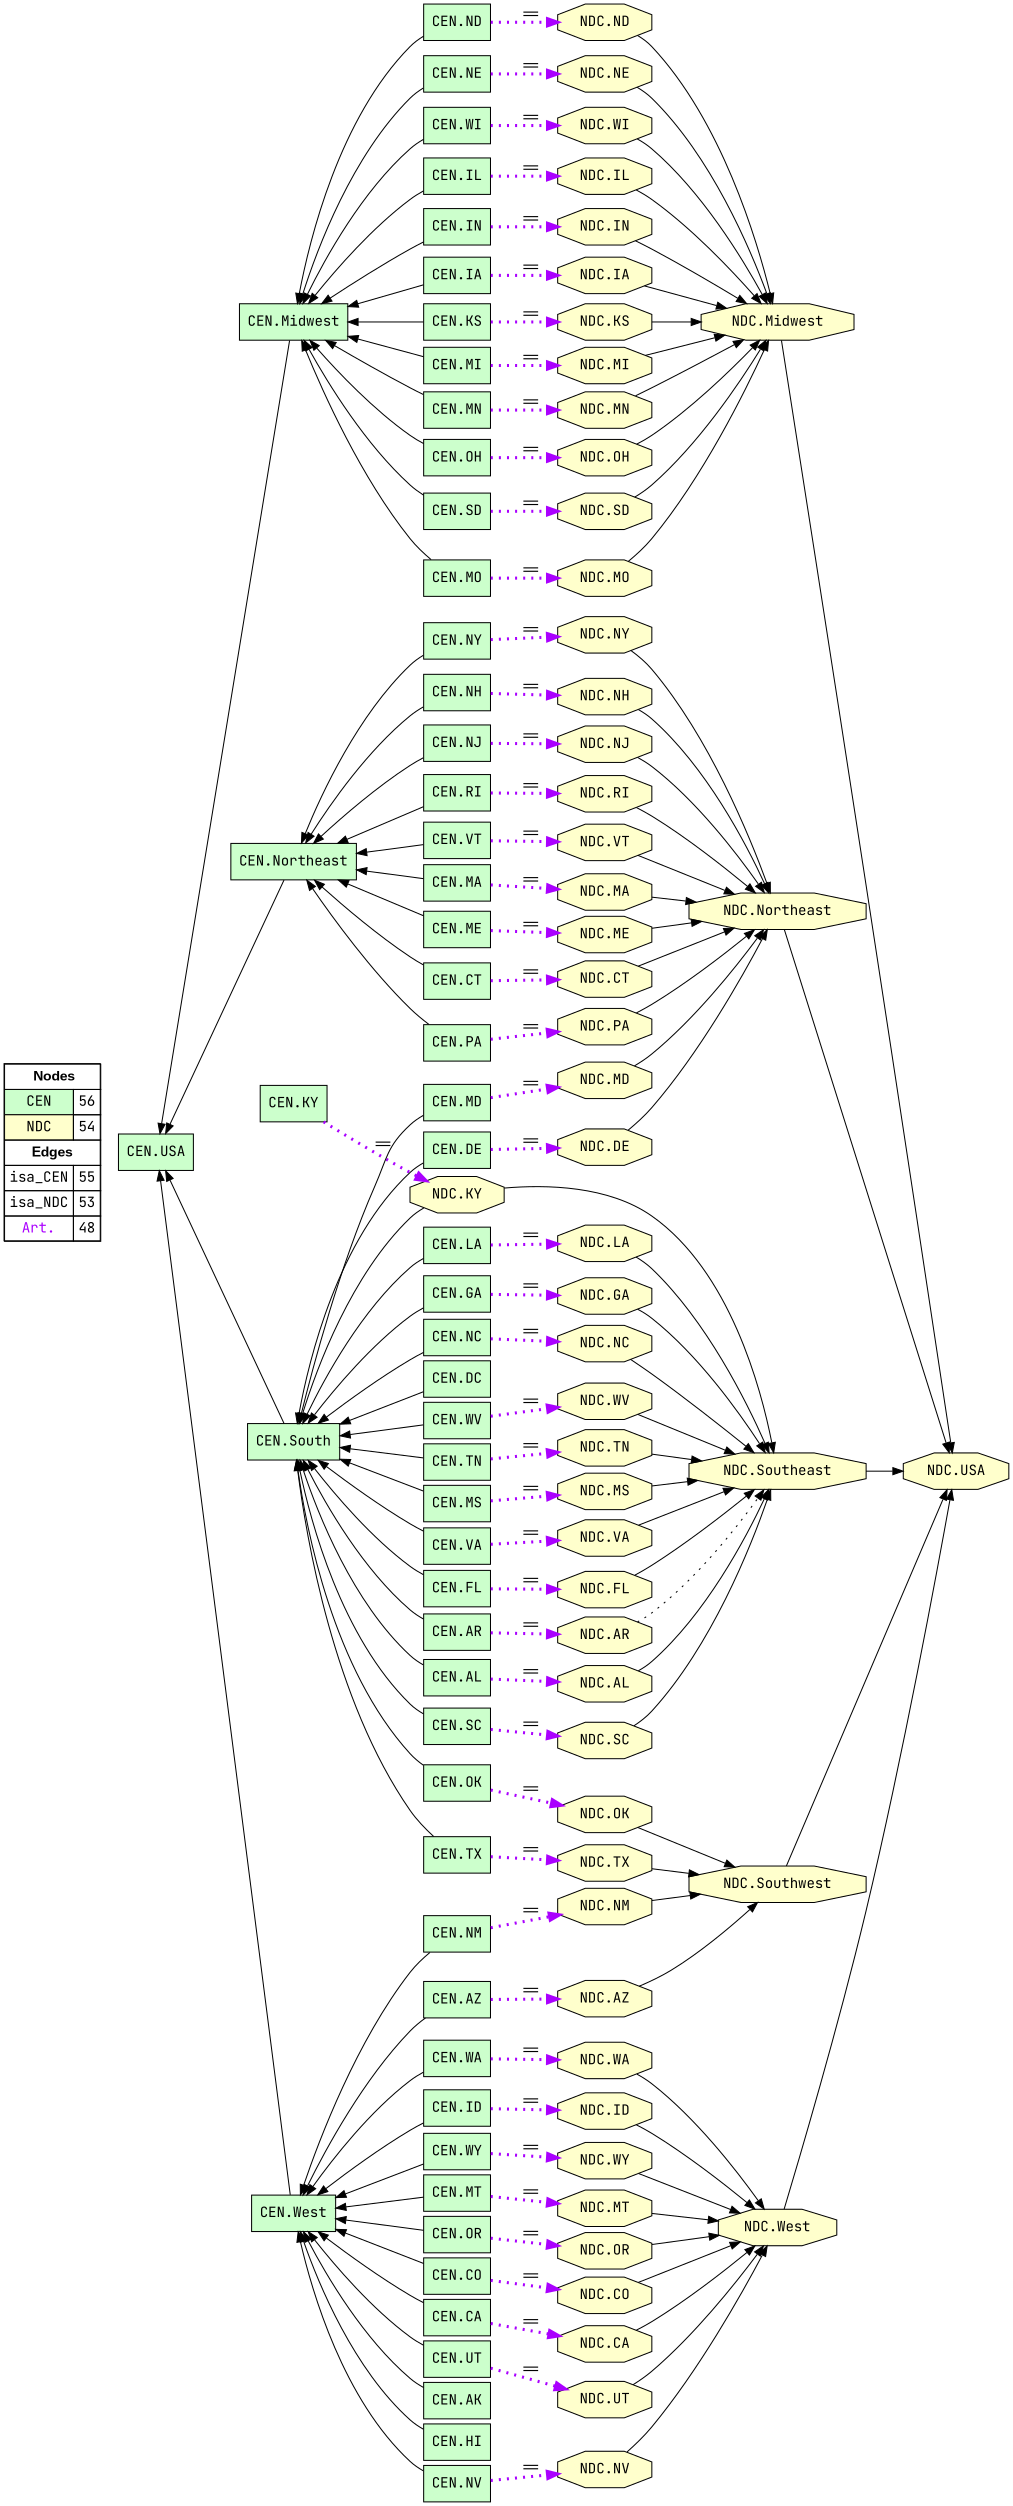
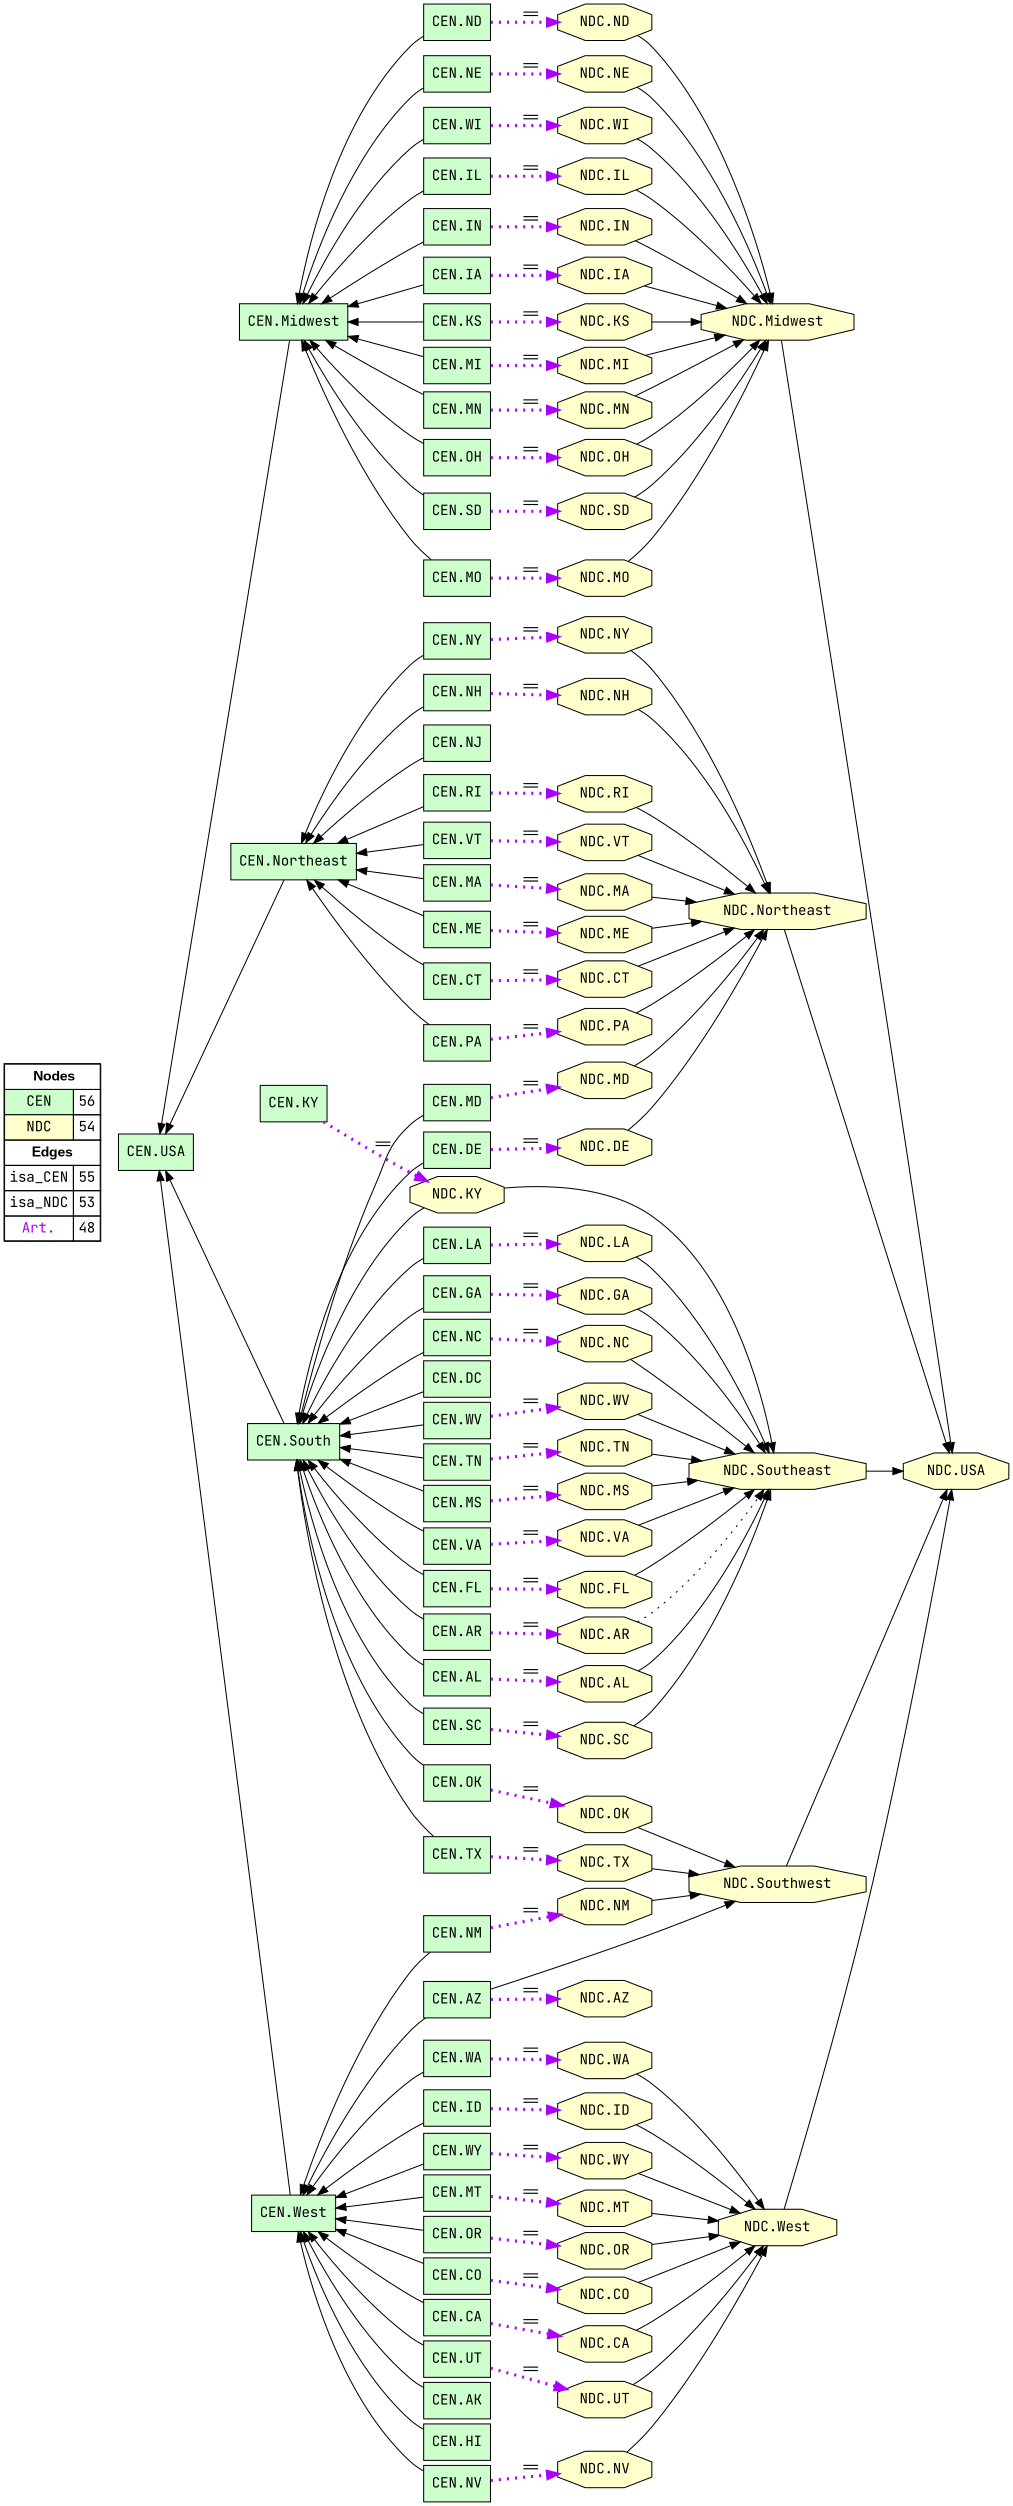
node "NDC.NJ": removed
edge "NDC.AZ" -> "NDC.Southwest": now "CEN.AZ" -> "NDC.Southwest"
